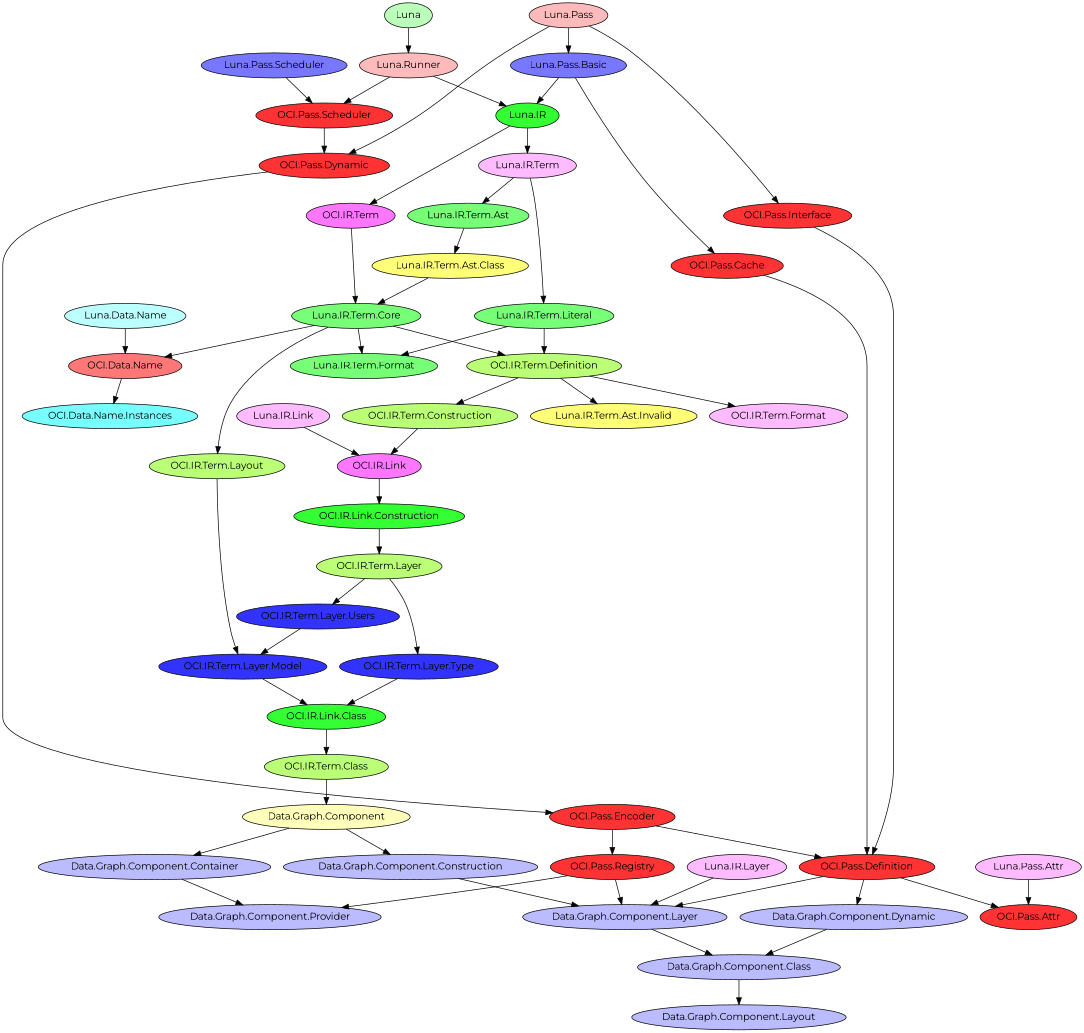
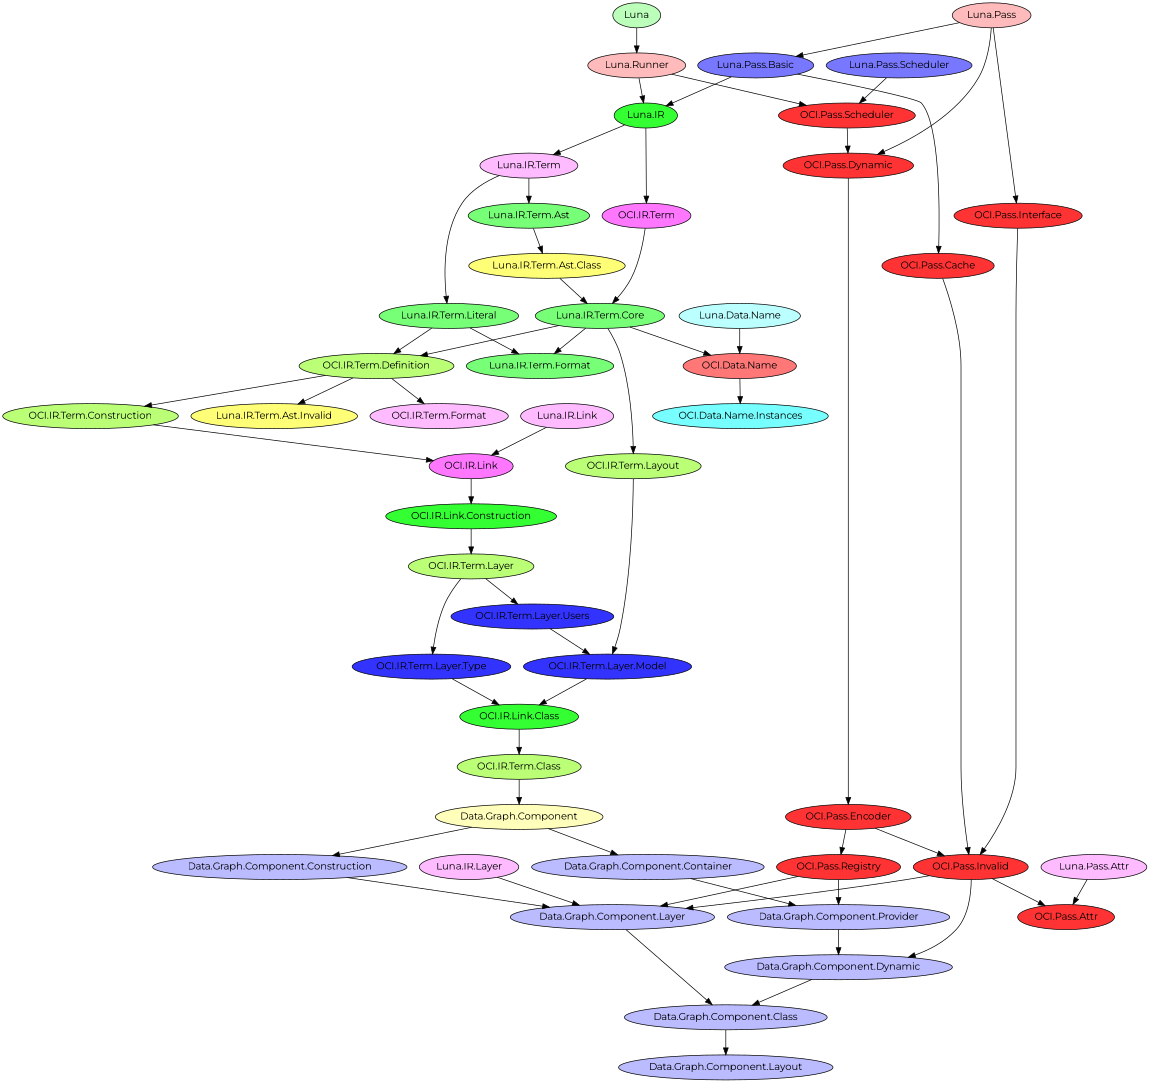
node "OCI.Pass.Definition": label "OCI.Pass.Definition" -> "OCI.Pass.Invalid"
edge "Data.Graph.Component.Provider" -> "Data.Graph.Component.Dynamic": added
